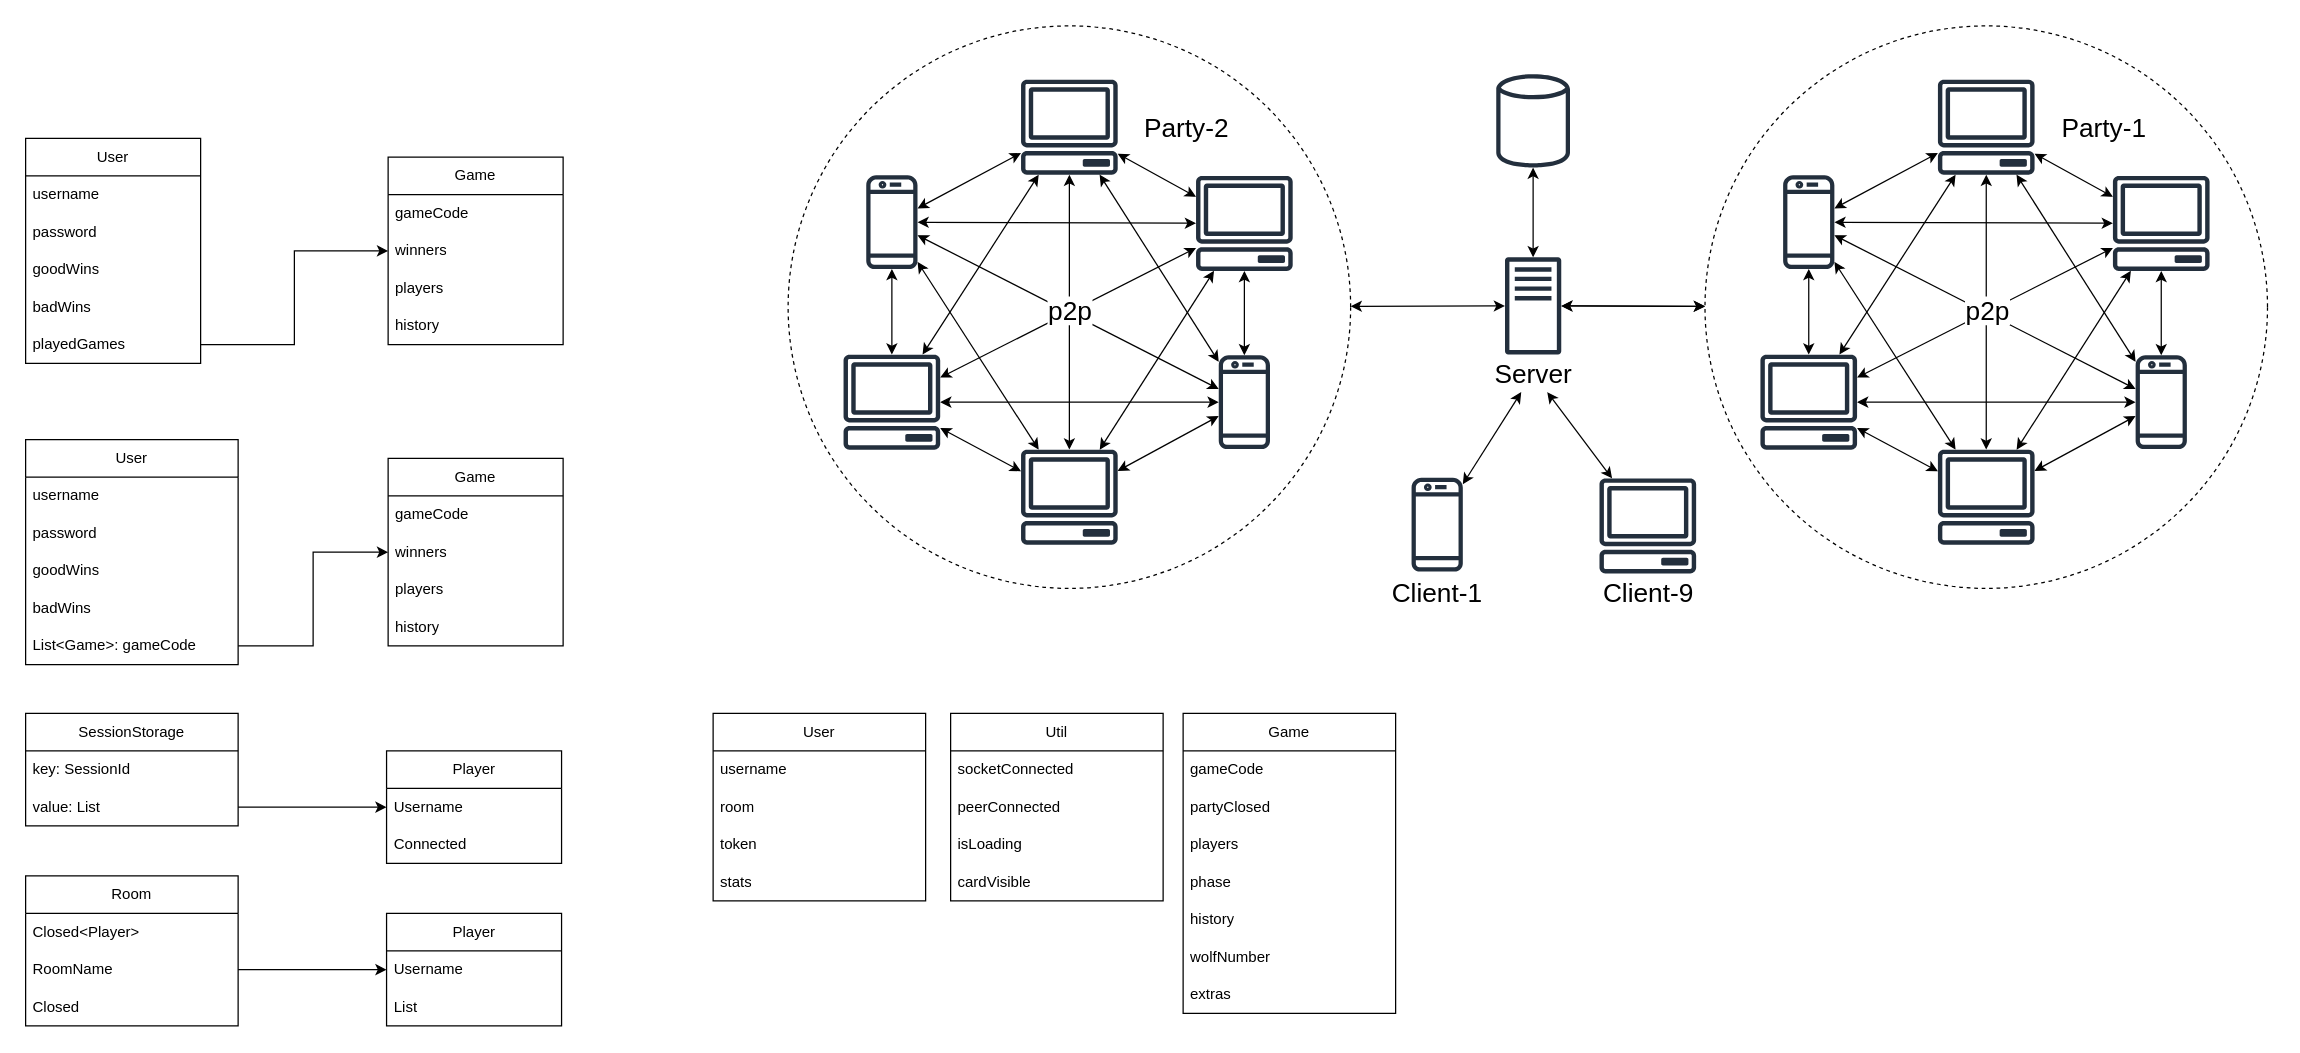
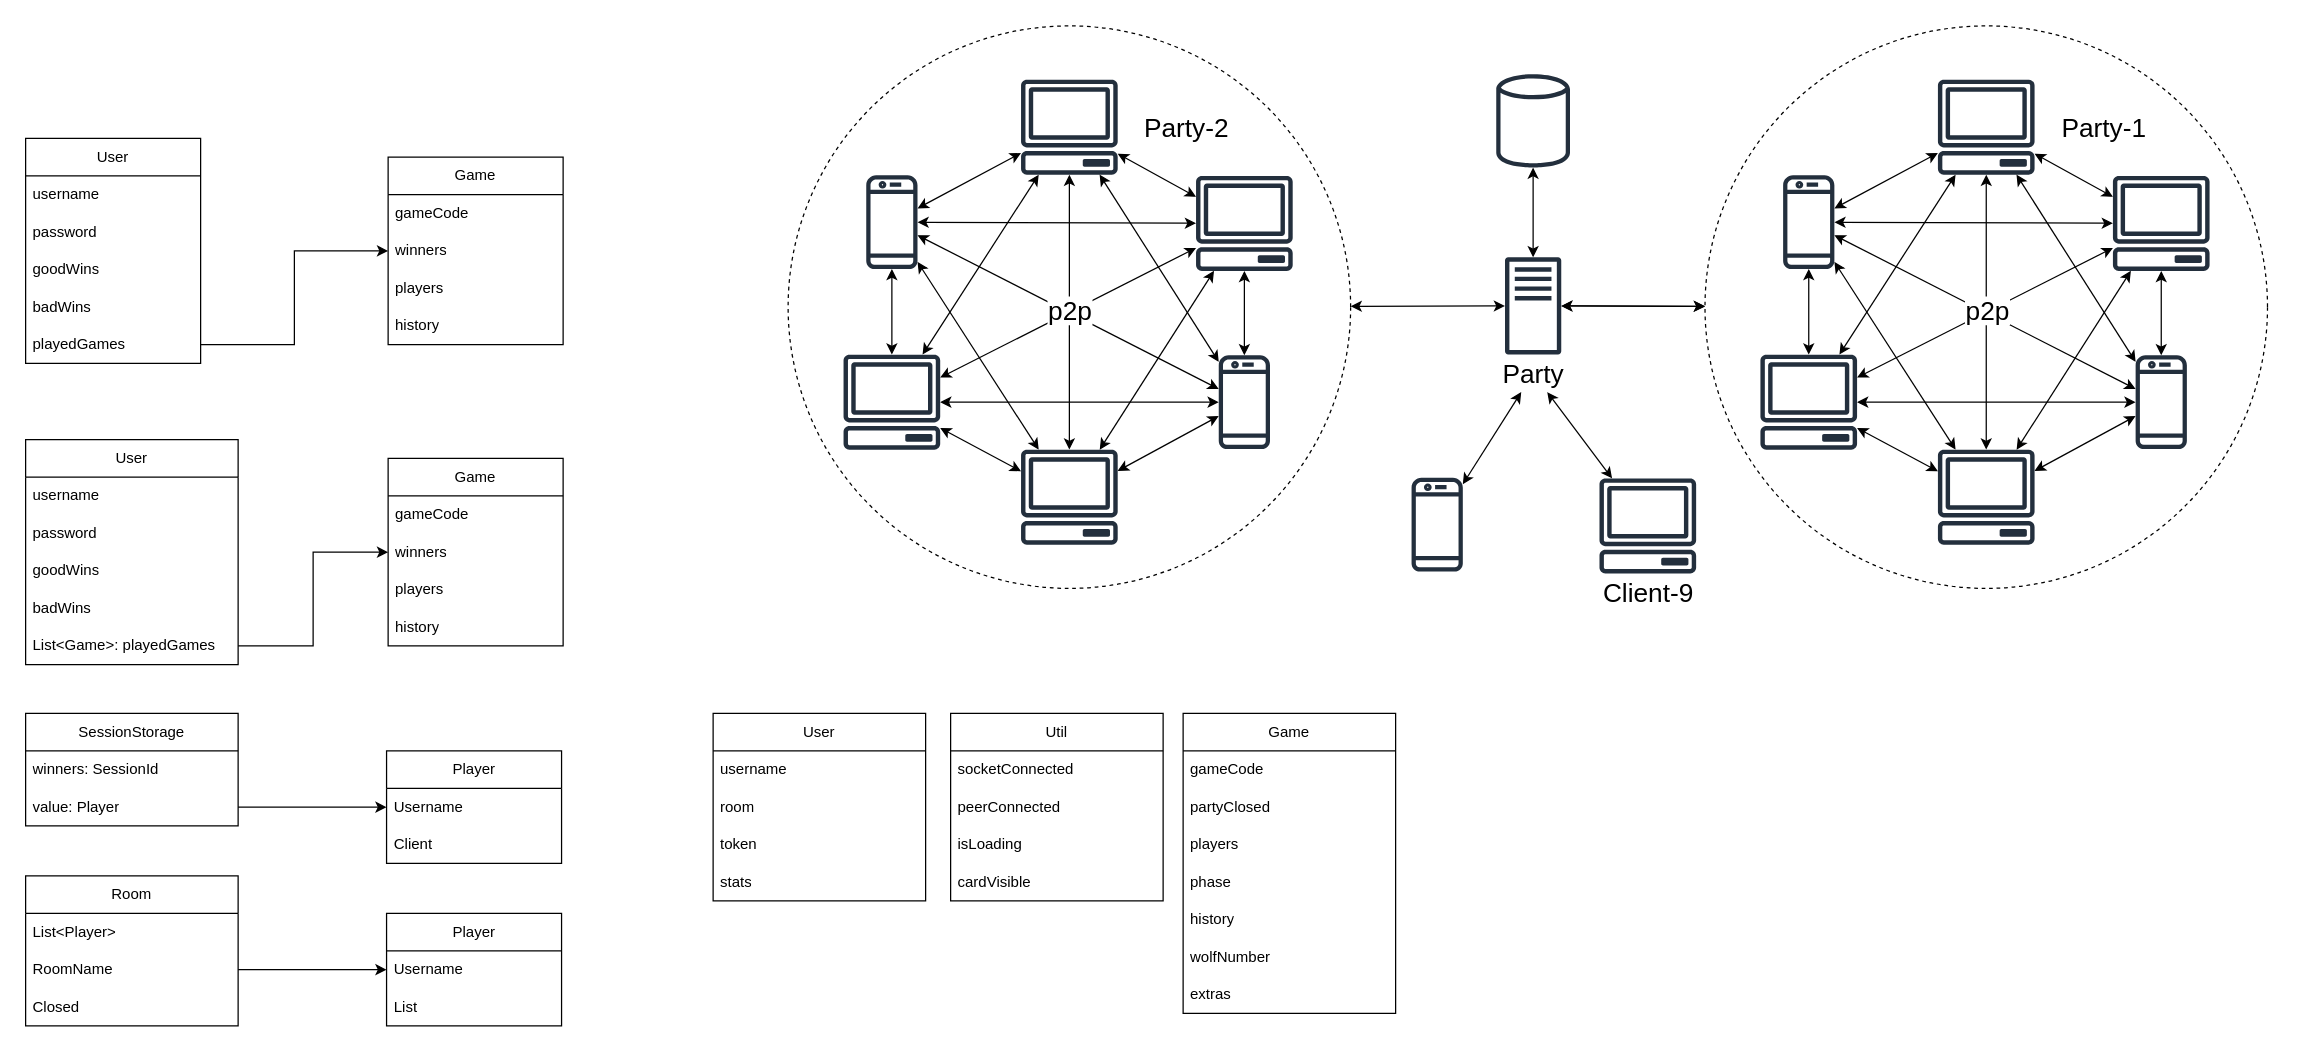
node "Server": label "Server" -> "Party"
node "Client-1": removed
node "List<Game>: gameCode": label "List<Game>: gameCode" -> "List<Game>: playedGames"
node "key: SessionId": label "key: SessionId" -> "winners: SessionId"
node "value: List": label "value: List" -> "value: Player"
node "Connected": label "Connected" -> "Client"
node "Closed<Player>": label "Closed<Player>" -> "List<Player>"
